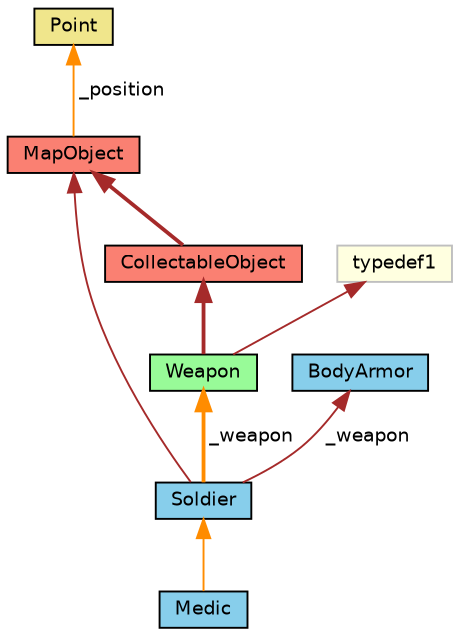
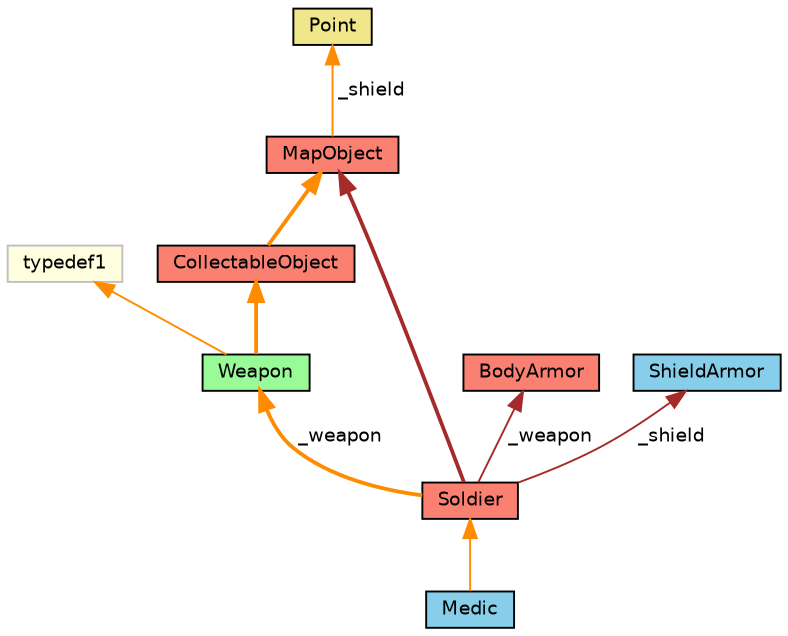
edge "MapObject" -> "Point": label " _position" -> " _shield"
edge "CollectableObject" -> "MapObject": color brown -> darkorange
edge "Weapon" -> "typedef1": color brown -> darkorange
edge "Weapon" -> "CollectableObject": color brown -> darkorange
edge "Soldier" -> "MapObject": style solid -> bold
node "BodyArmor": fillcolor skyblue -> salmon
node "ShieldArmor": added
node "Soldier": fillcolor skyblue -> salmon
